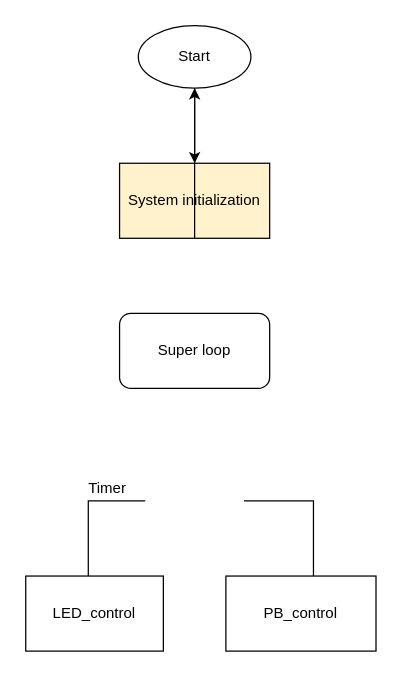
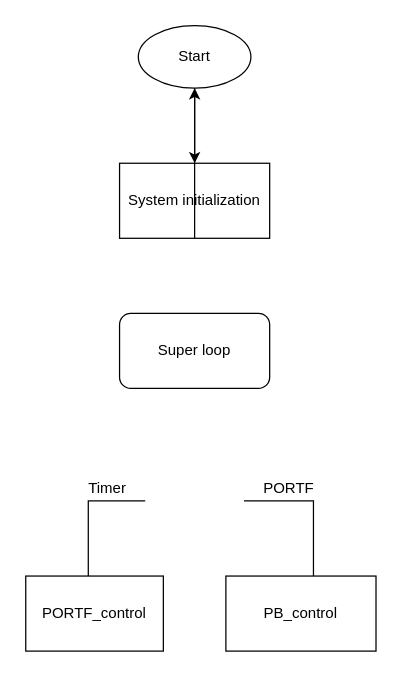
node "System initialization": fillcolor #fff2cc -> #ffffff
node "PORTF": added
node "LED_control": label "LED_control" -> "PORTF_control"
